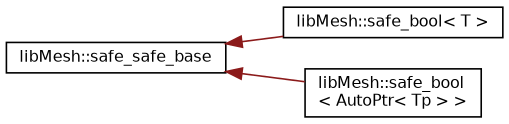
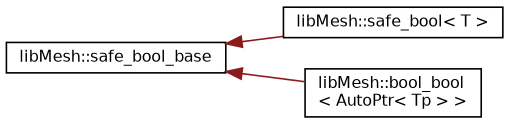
node "libMesh::safe_safe_base": label "libMesh::safe_safe_base" -> "libMesh::safe_bool_base"
node "libMesh::safe_bool < AutoPtr< Tp > >": label "libMesh::safe_bool < AutoPtr< Tp > >" -> "libMesh::bool_bool < AutoPtr< Tp > >"
